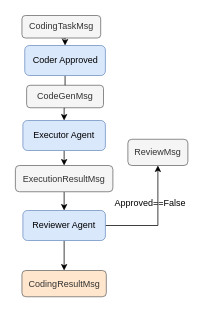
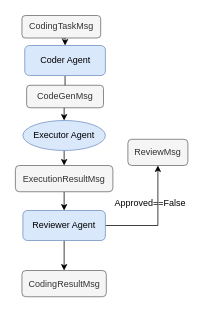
node "Coder Approved": label "Coder Approved" -> "Coder Agent"
node "Executor Agent": shape rounded rectangle -> ellipse
node "CodingResultMsg": fillcolor #ffe6cc -> #f5f5f5
